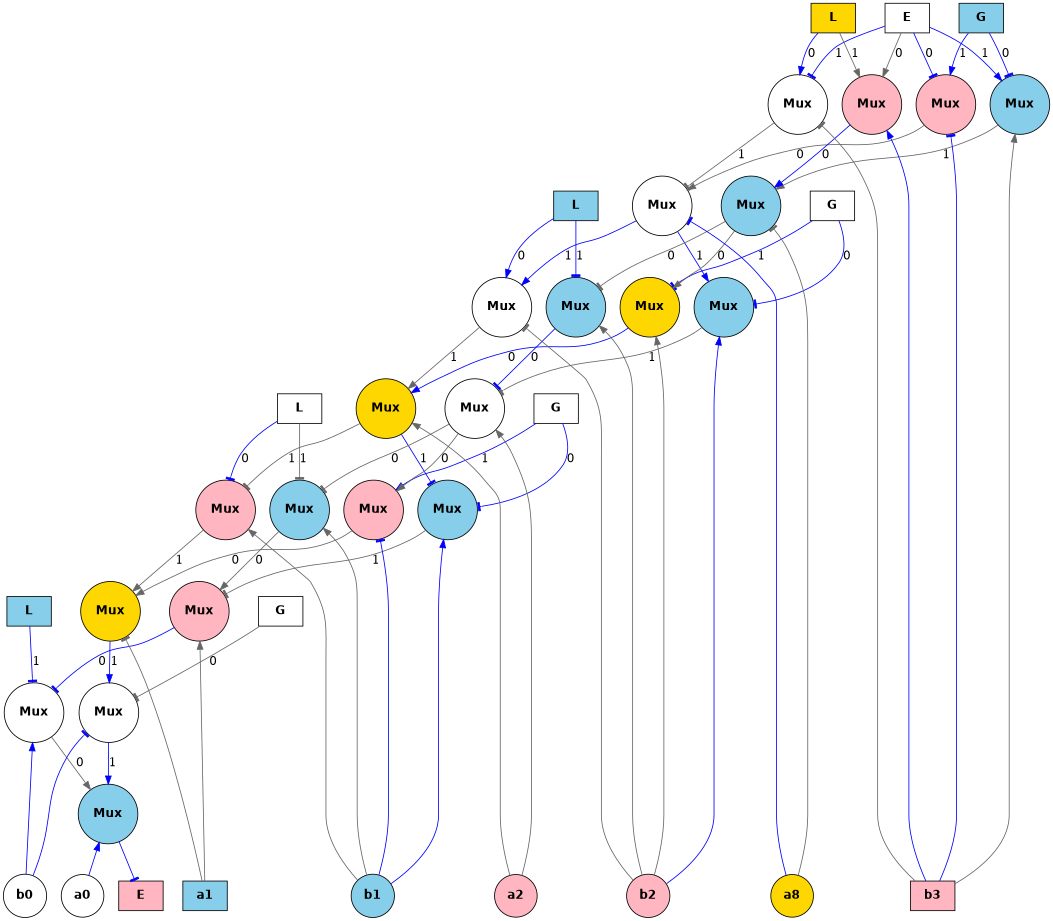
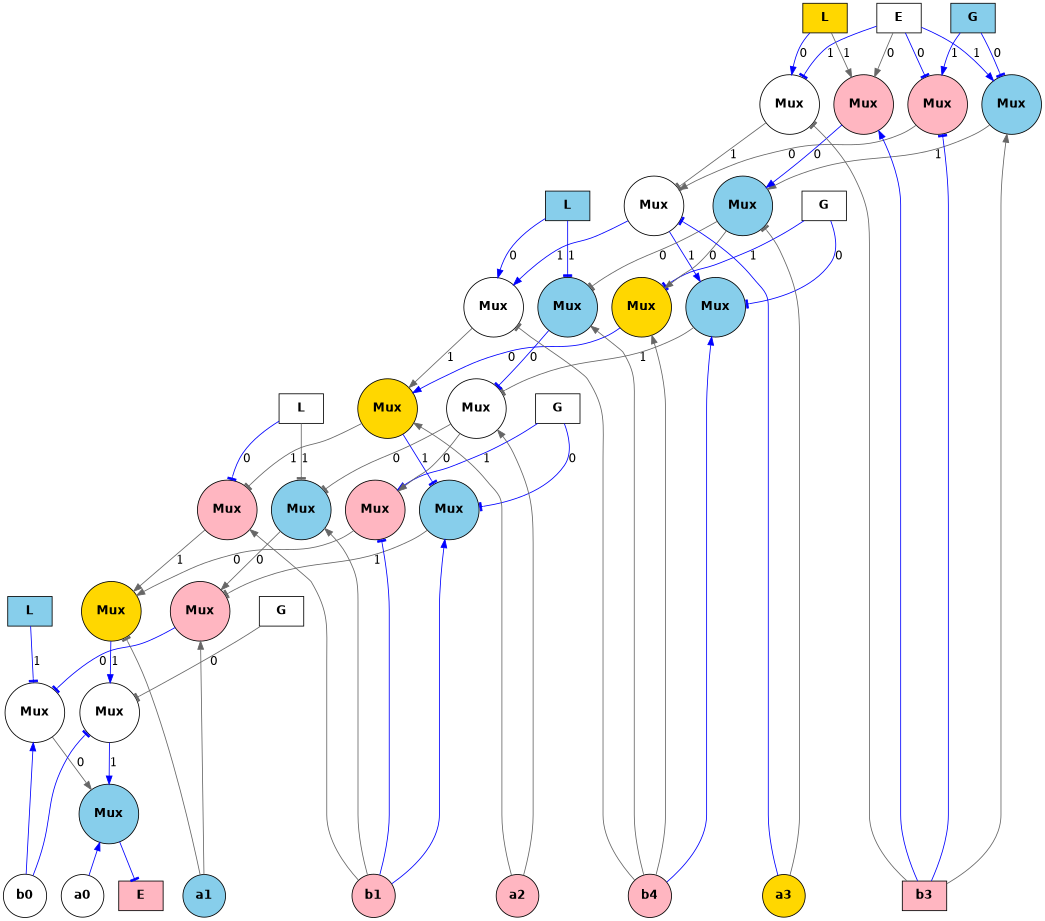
node "a1": shape box -> circle
node "b1": fillcolor skyblue -> lightpink
node "b2": label "b2" -> "b4"
node "a8": label "a8" -> "a3"
